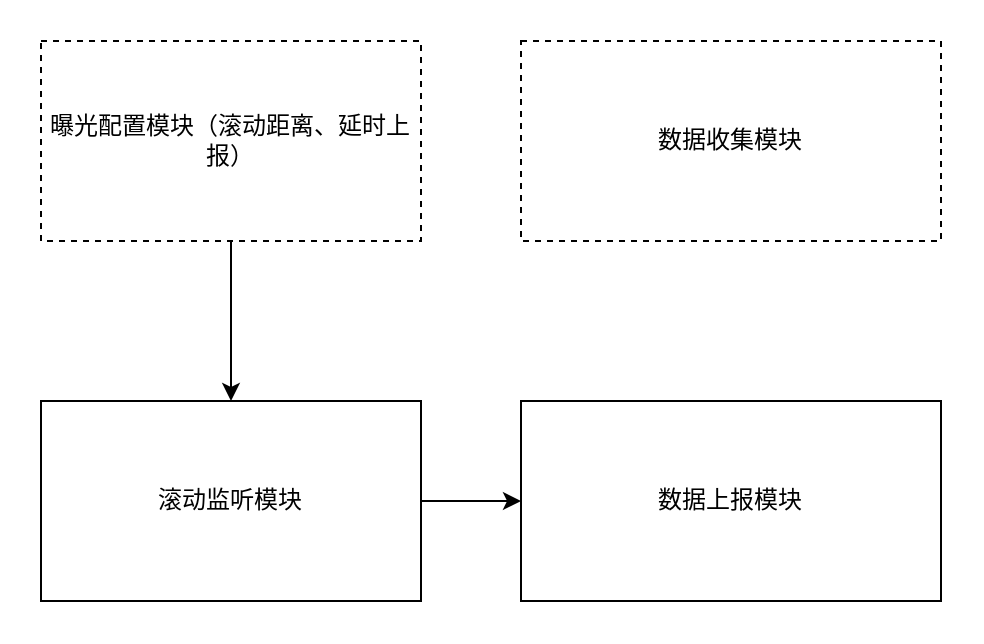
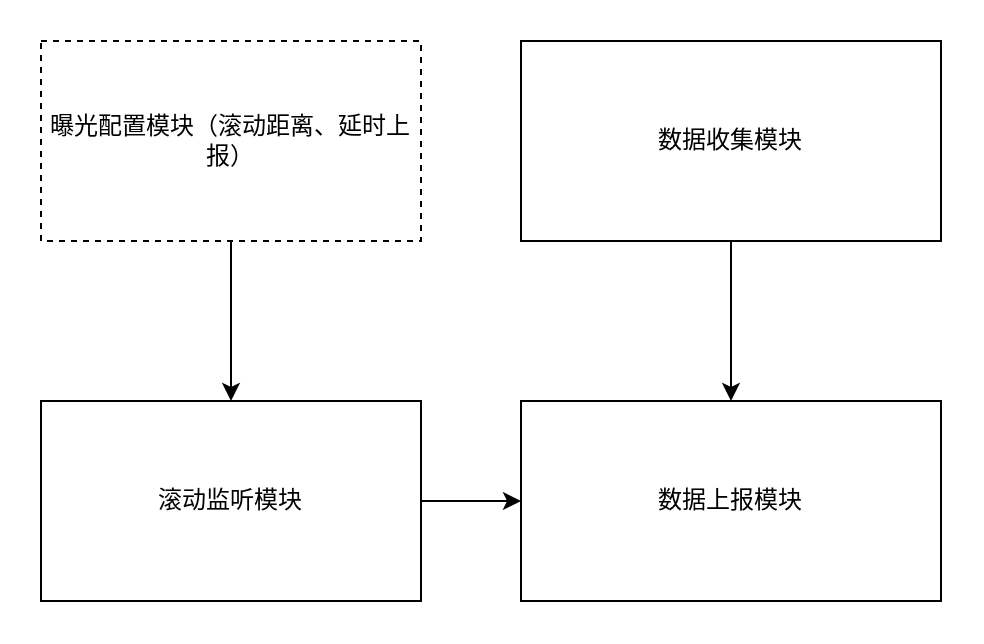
node "数据收集模块": style dashed -> solid
edge "数据收集模块" -> "数据上报模块": added
